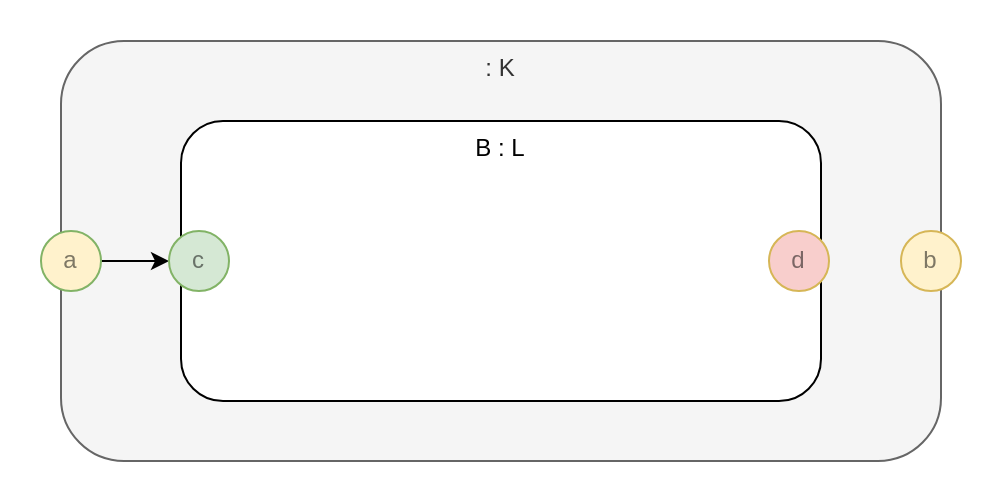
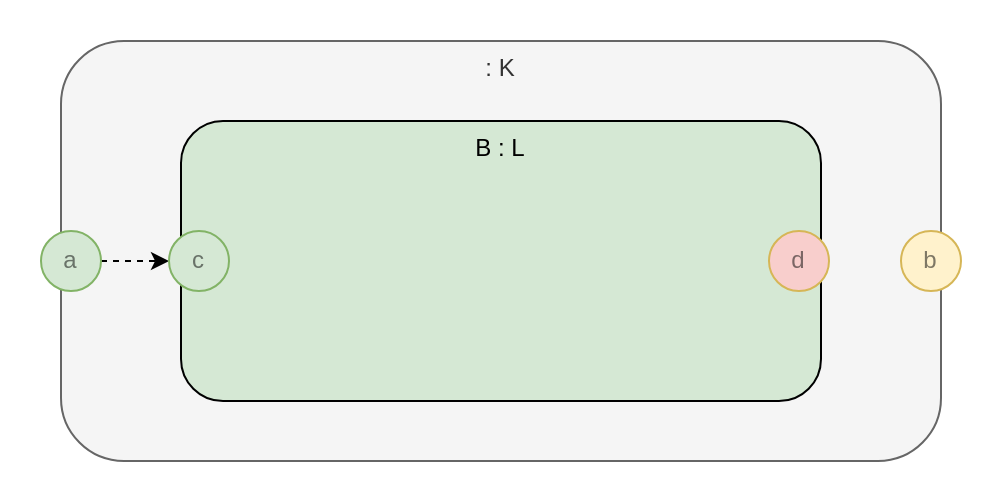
node "a": fillcolor #fff2cc -> #d5e8d4
edge "a" -> "c": style solid -> dashed
node "B : L": fillcolor #ffffff -> #d5e8d4
